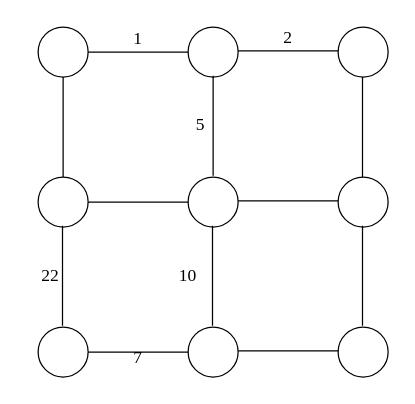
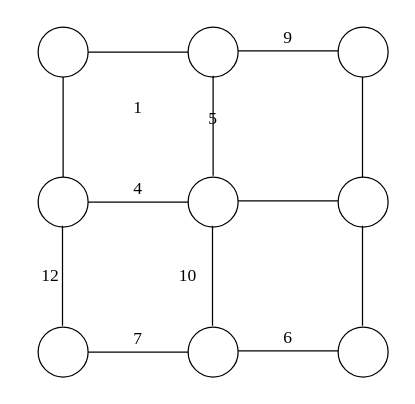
node "2": label "2" -> "9"
node "1": moved (138, 39) -> (138, 108)
node "5": moved (201, 126) -> (213, 119)
node "4": added
node "22": label "22" -> "12"
node "6": added
node "7": moved (138, 358) -> (138, 339)
